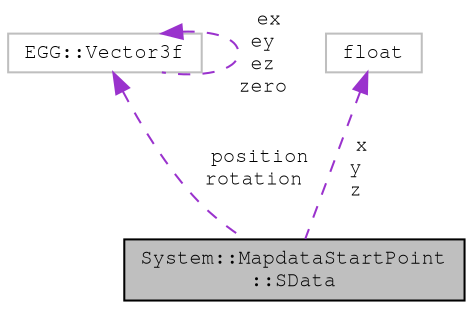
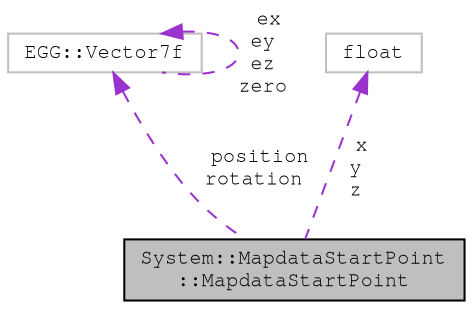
node "EGG::Vector3f": label "EGG::Vector3f" -> "EGG::Vector7f"
node "System::MapdataStartPoint ::SData": label "System::MapdataStartPoint ::SData" -> "System::MapdataStartPoint ::MapdataStartPoint"
